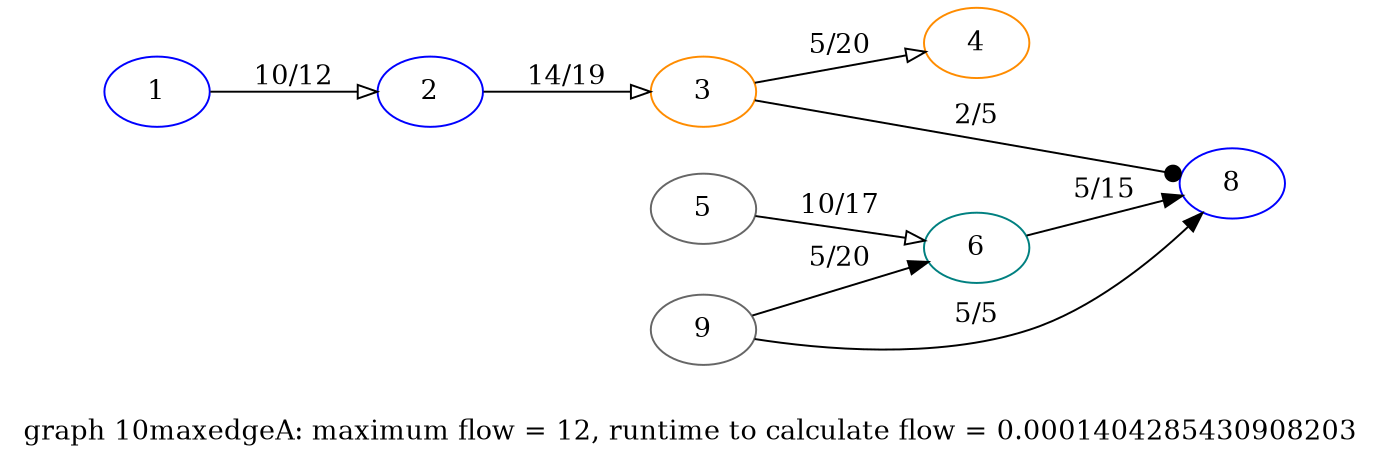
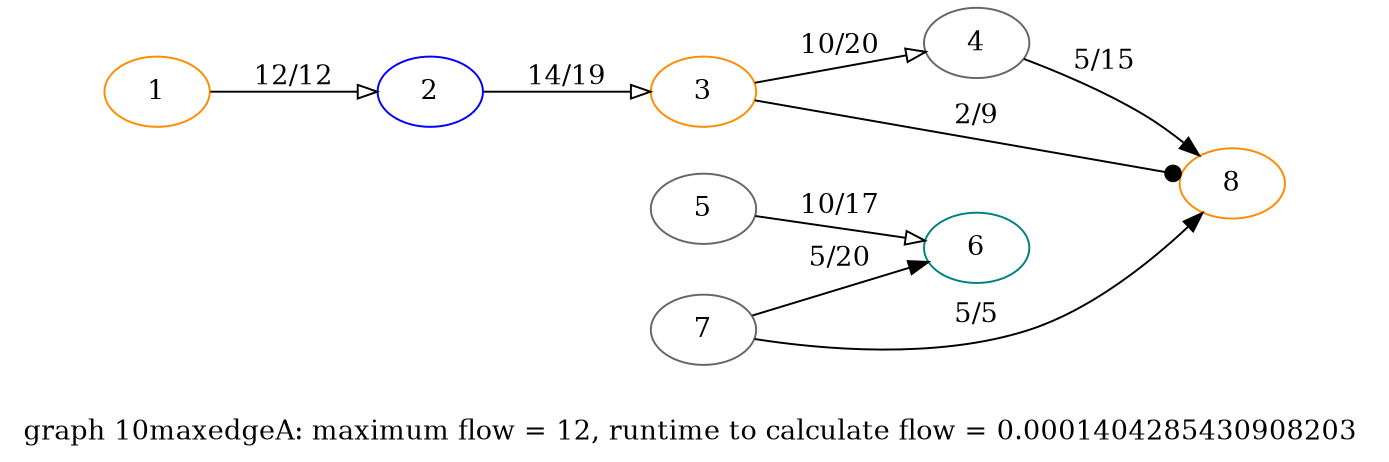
node "4": color darkorange -> gray40
edge "3" -> "4": label " 5/20 " -> " 10/20 "
edge "1" -> "2": label " 10/12 " -> " 12/12 "
node "1": color blue -> darkorange
edge "3" -> "8": label " 2/5 " -> " 2/9 "
node "8": color blue -> darkorange
edge "6" -> "8": now "4" -> "8"
node "9": label "9" -> "7"
